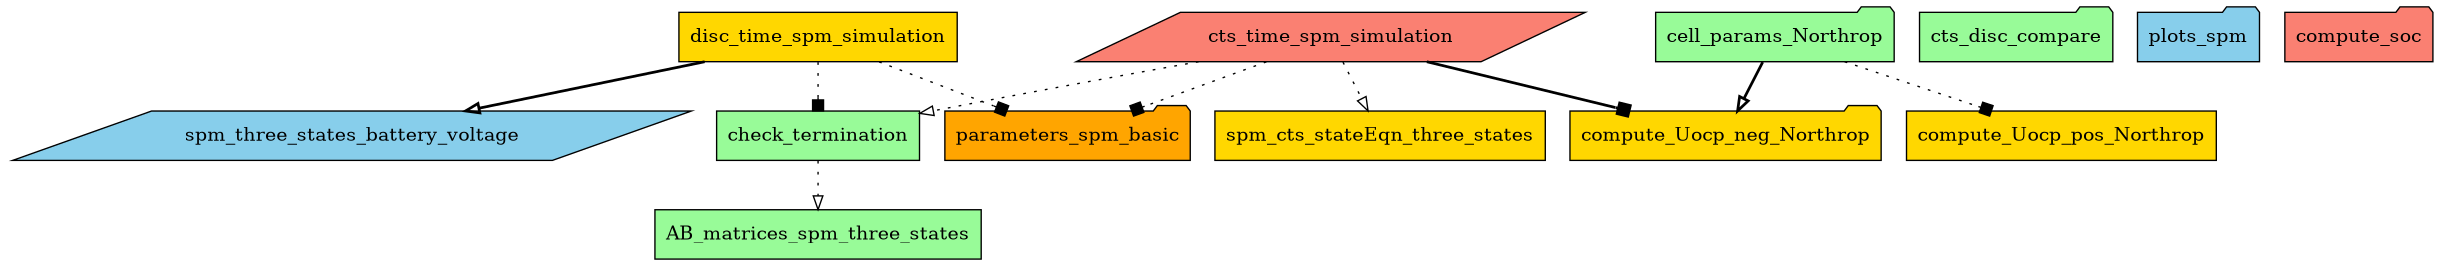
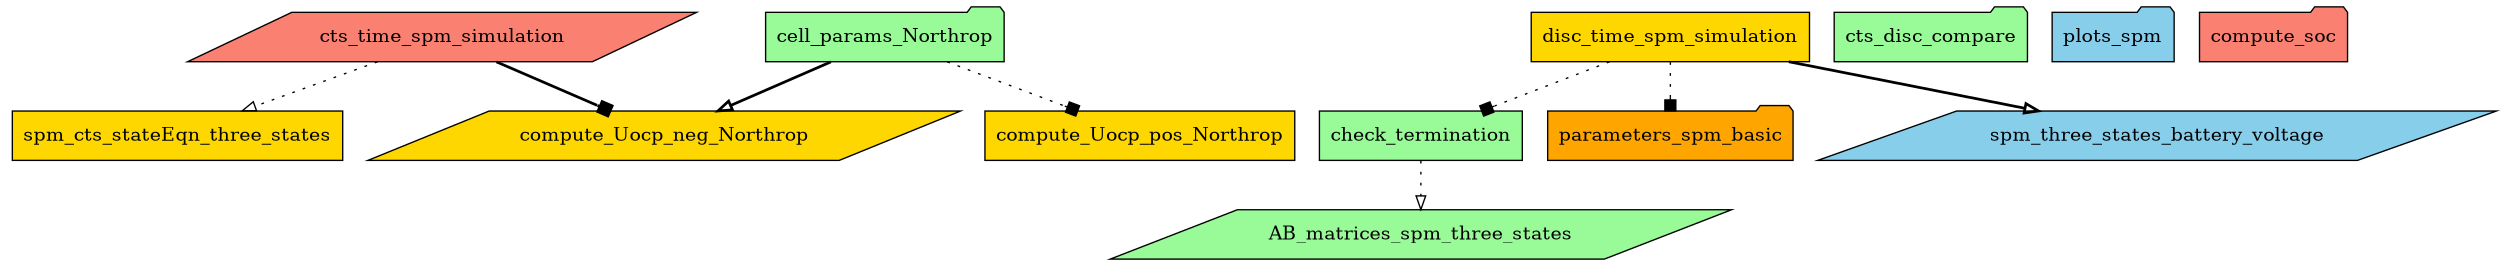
edge "cts_time_spm_simulation" -> "parameters_spm_basic": removed
edge "cts_time_spm_simulation" -> "check_termination": removed
node "compute_Uocp_neg_Northrop": shape folder -> parallelogram
node "AB_matrices_spm_three_states": shape box -> parallelogram
